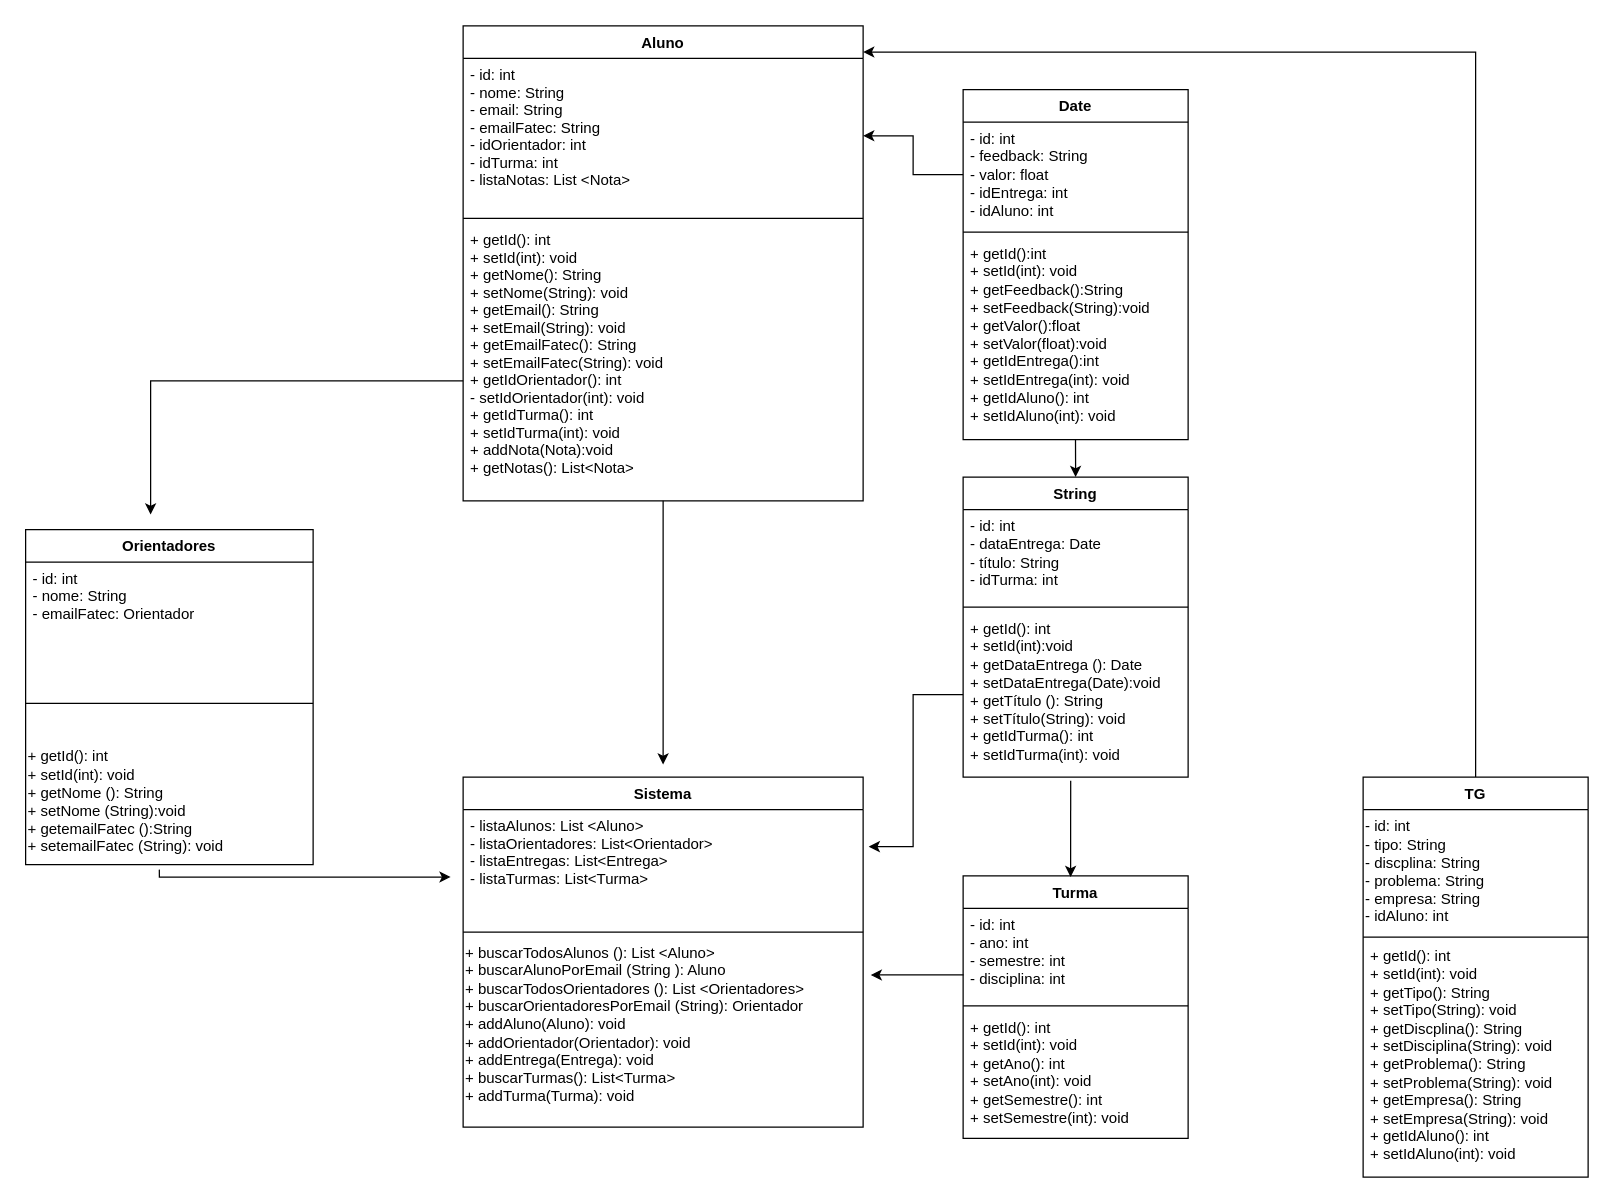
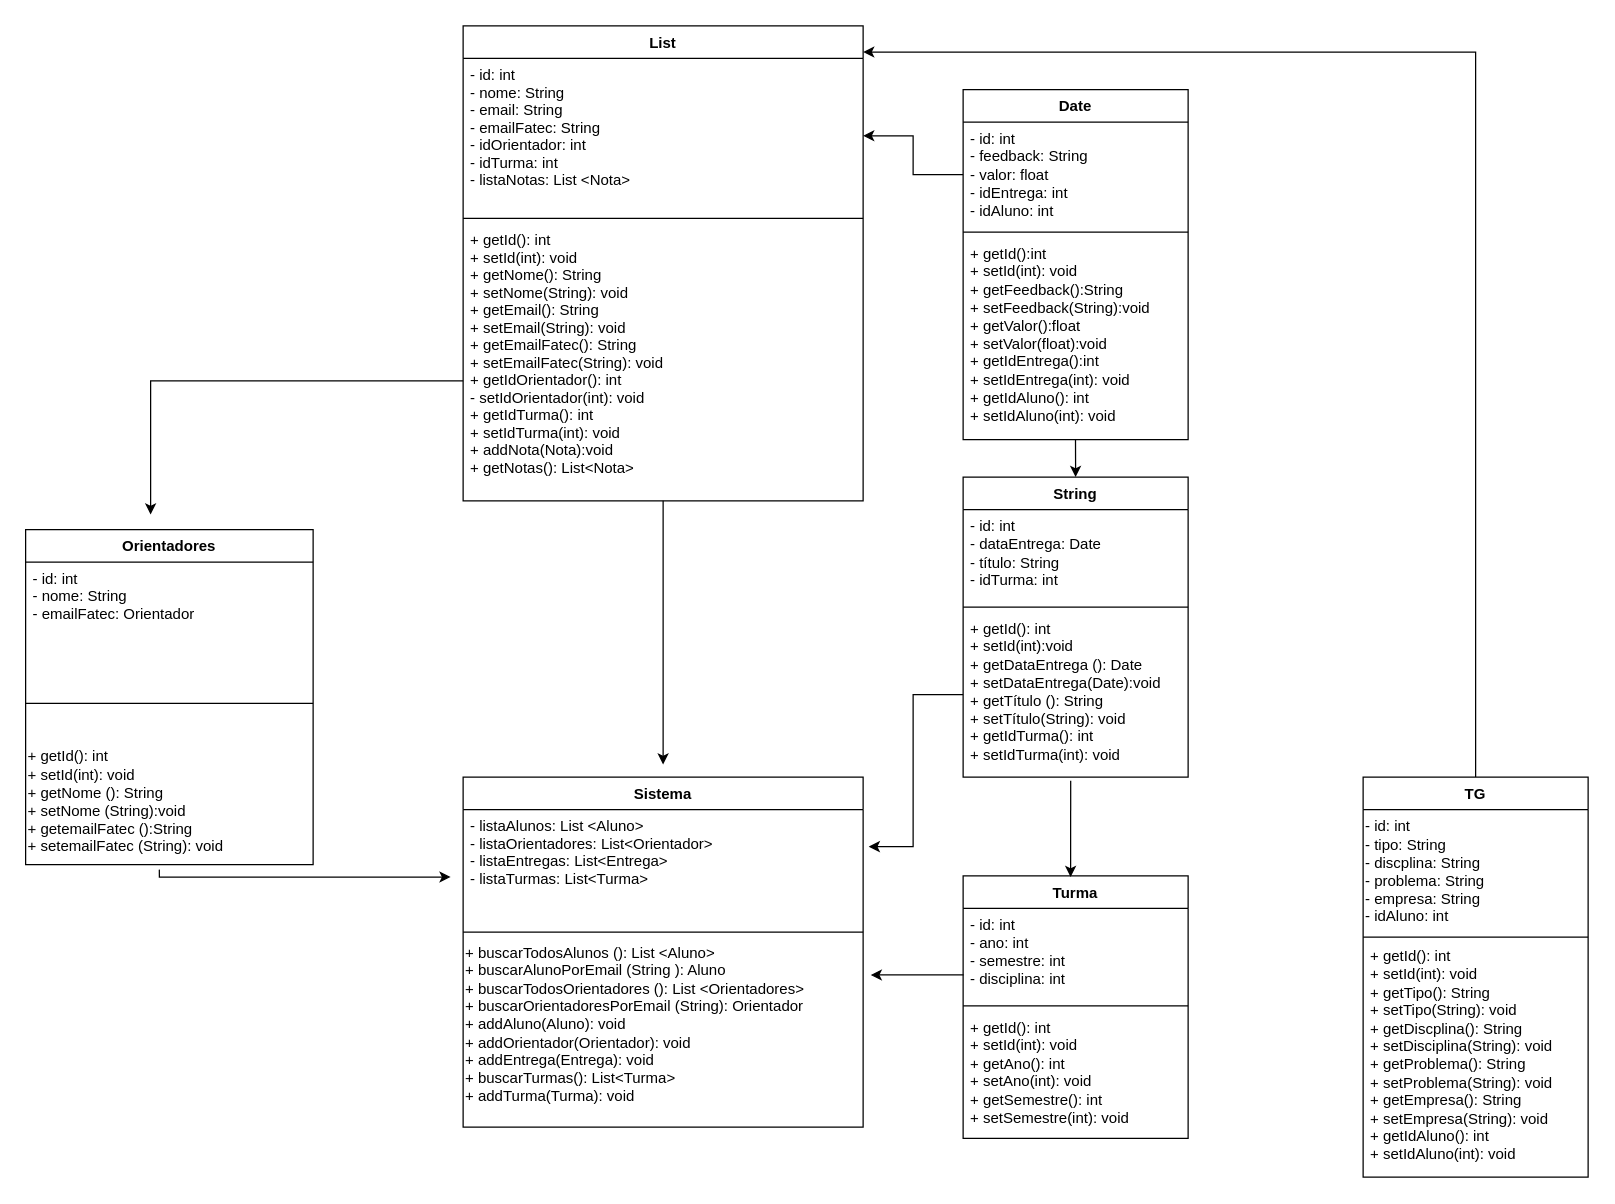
node "Aluno": label "Aluno" -> "List"
